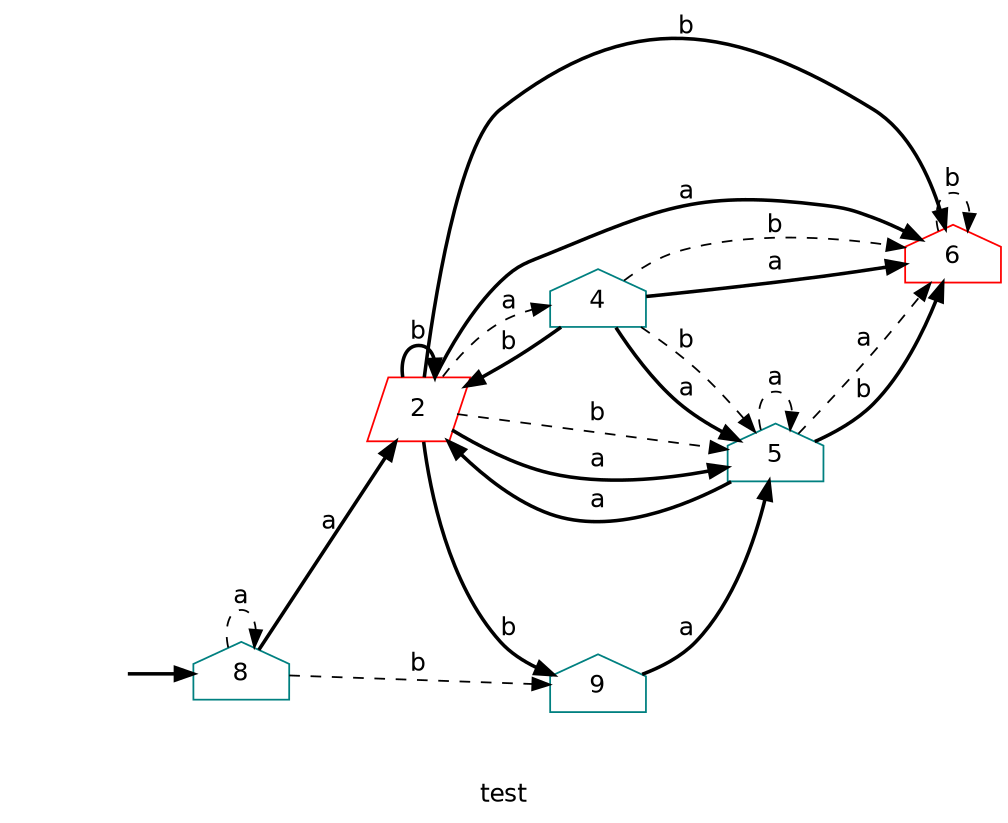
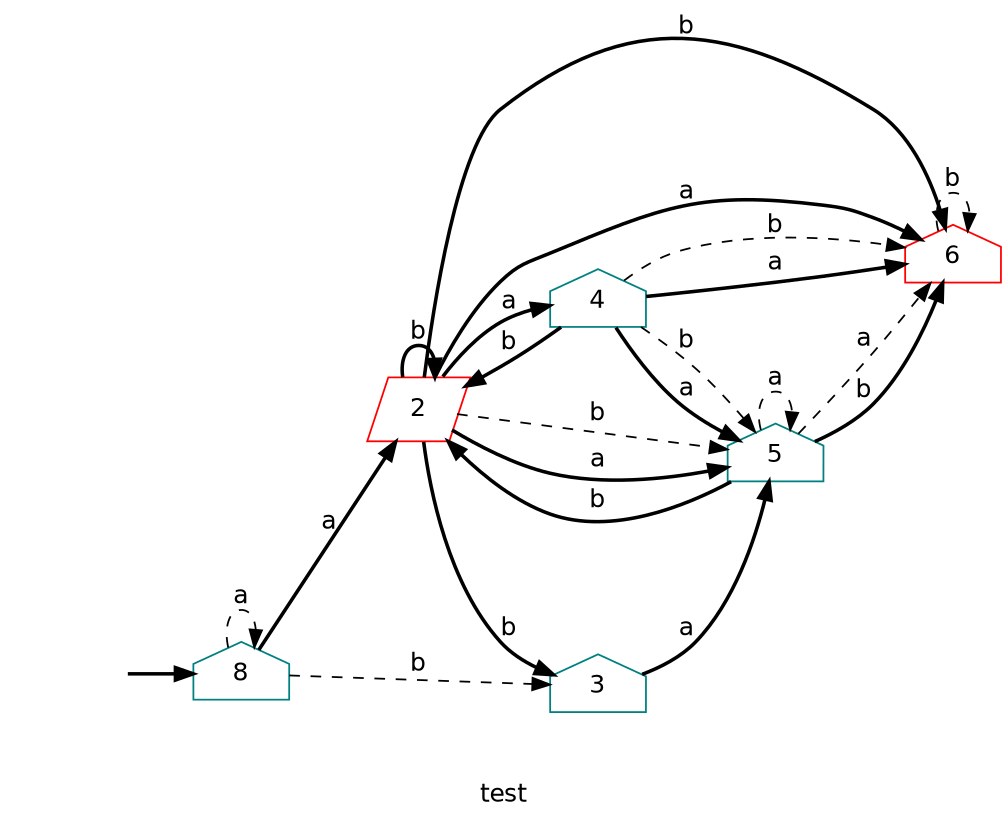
edge "2" -> "4": style dashed -> bold
edge "5" -> "2": label "a" -> "b"
node "9": label "9" -> "3"
